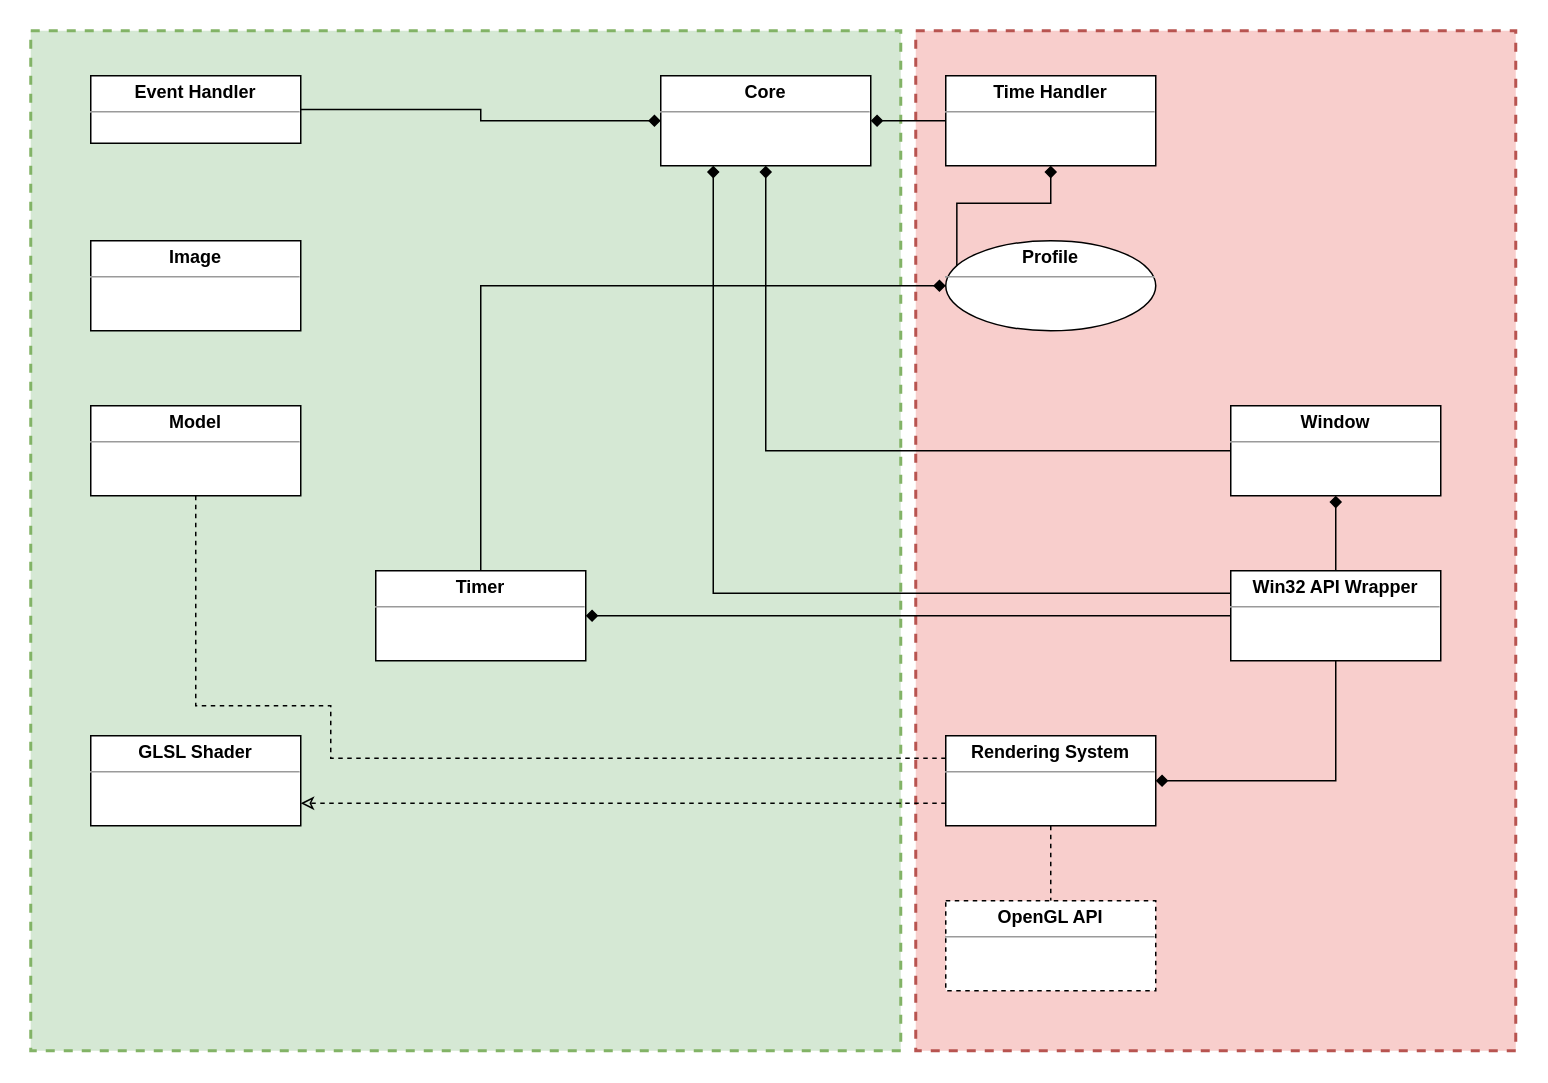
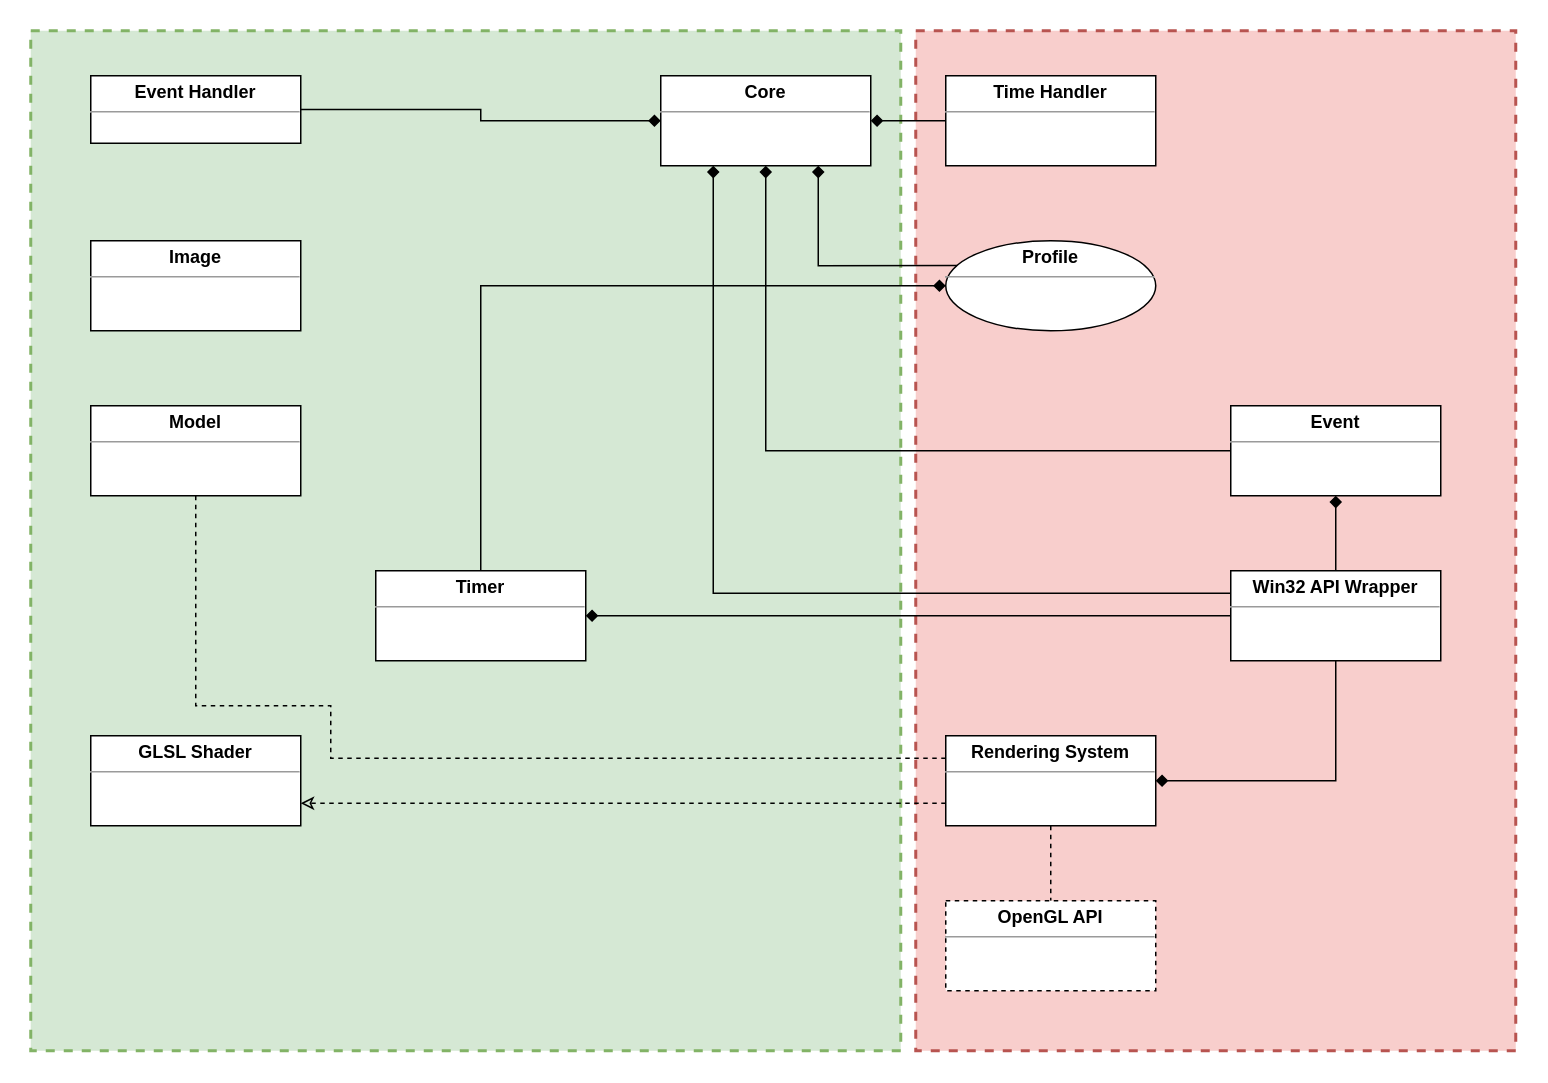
edge "Profile" -> "Time Handler": now "Profile" -> "Core"
node "Window": label "Window" -> "Event"
